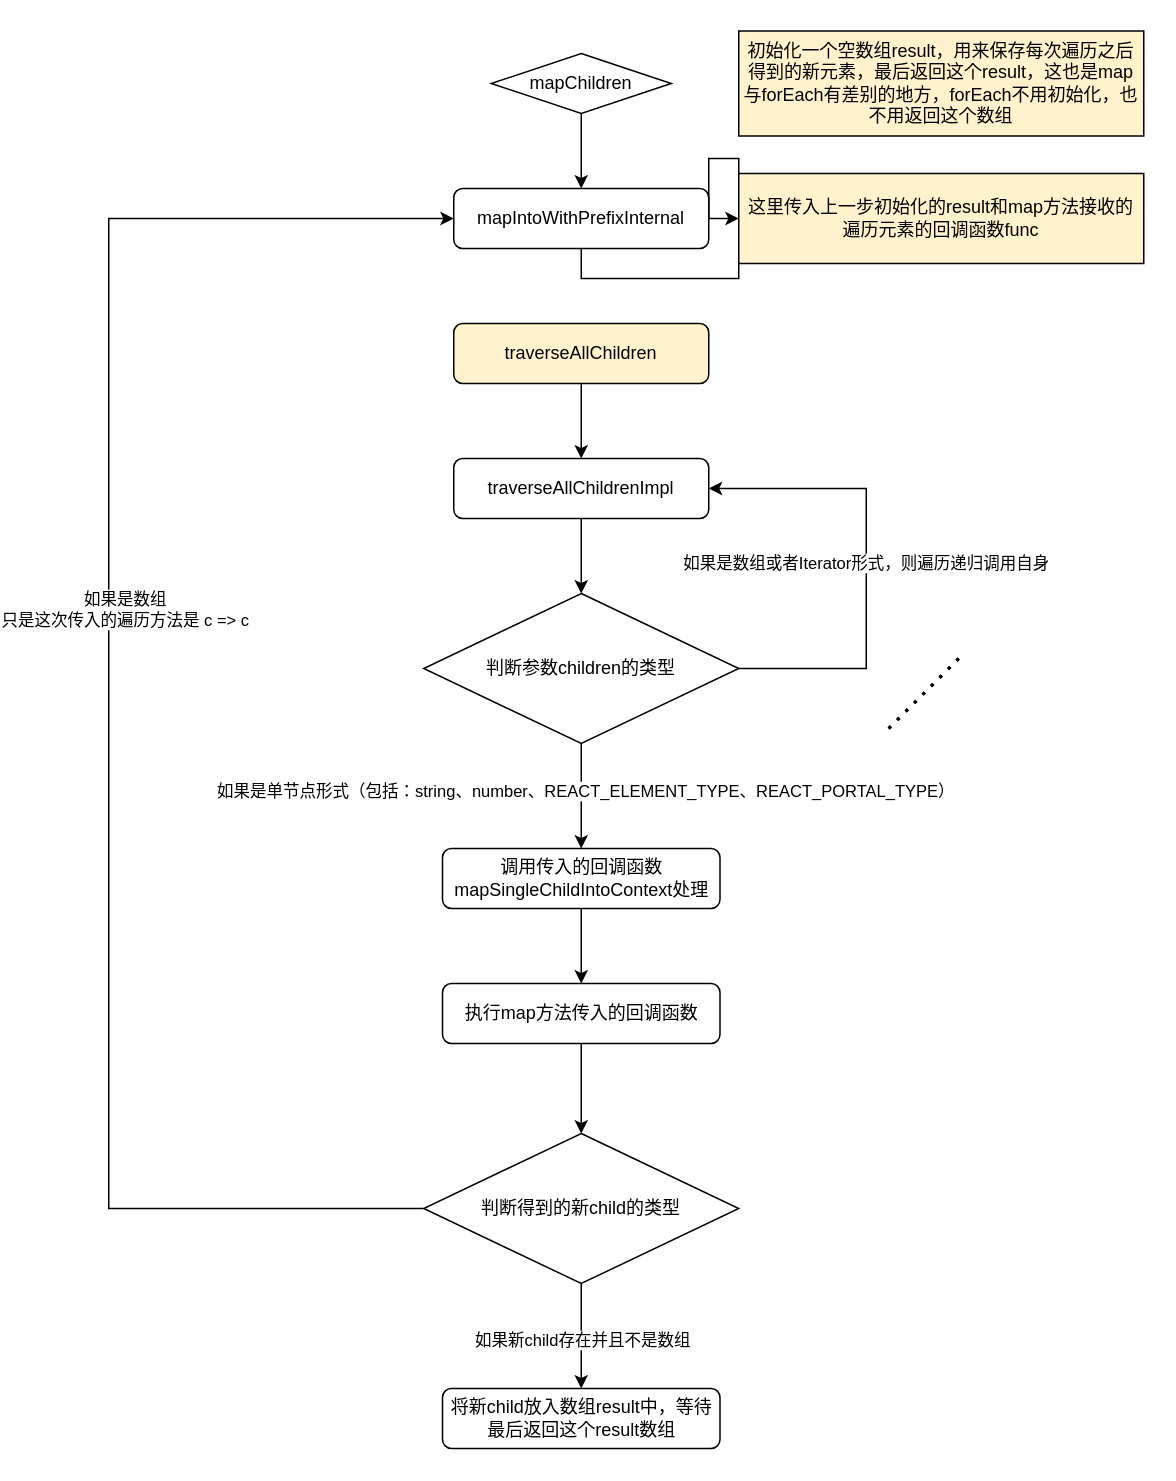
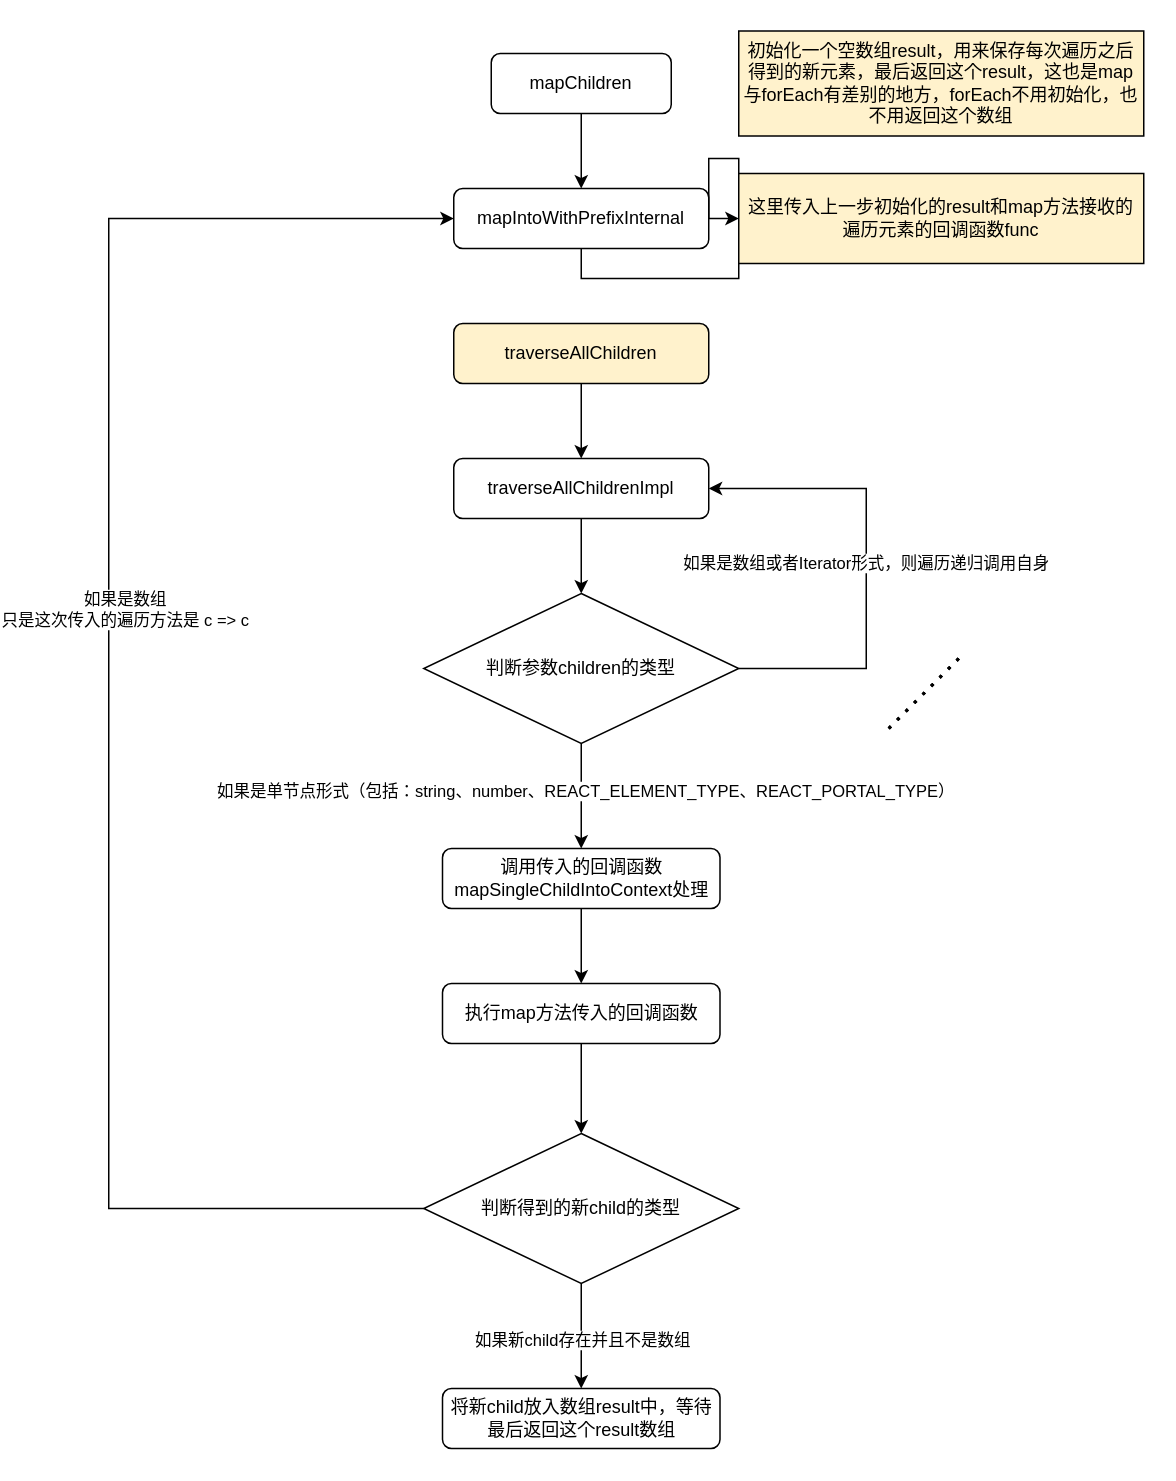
node "mapChildren": shape diamond -> rounded rectangle
